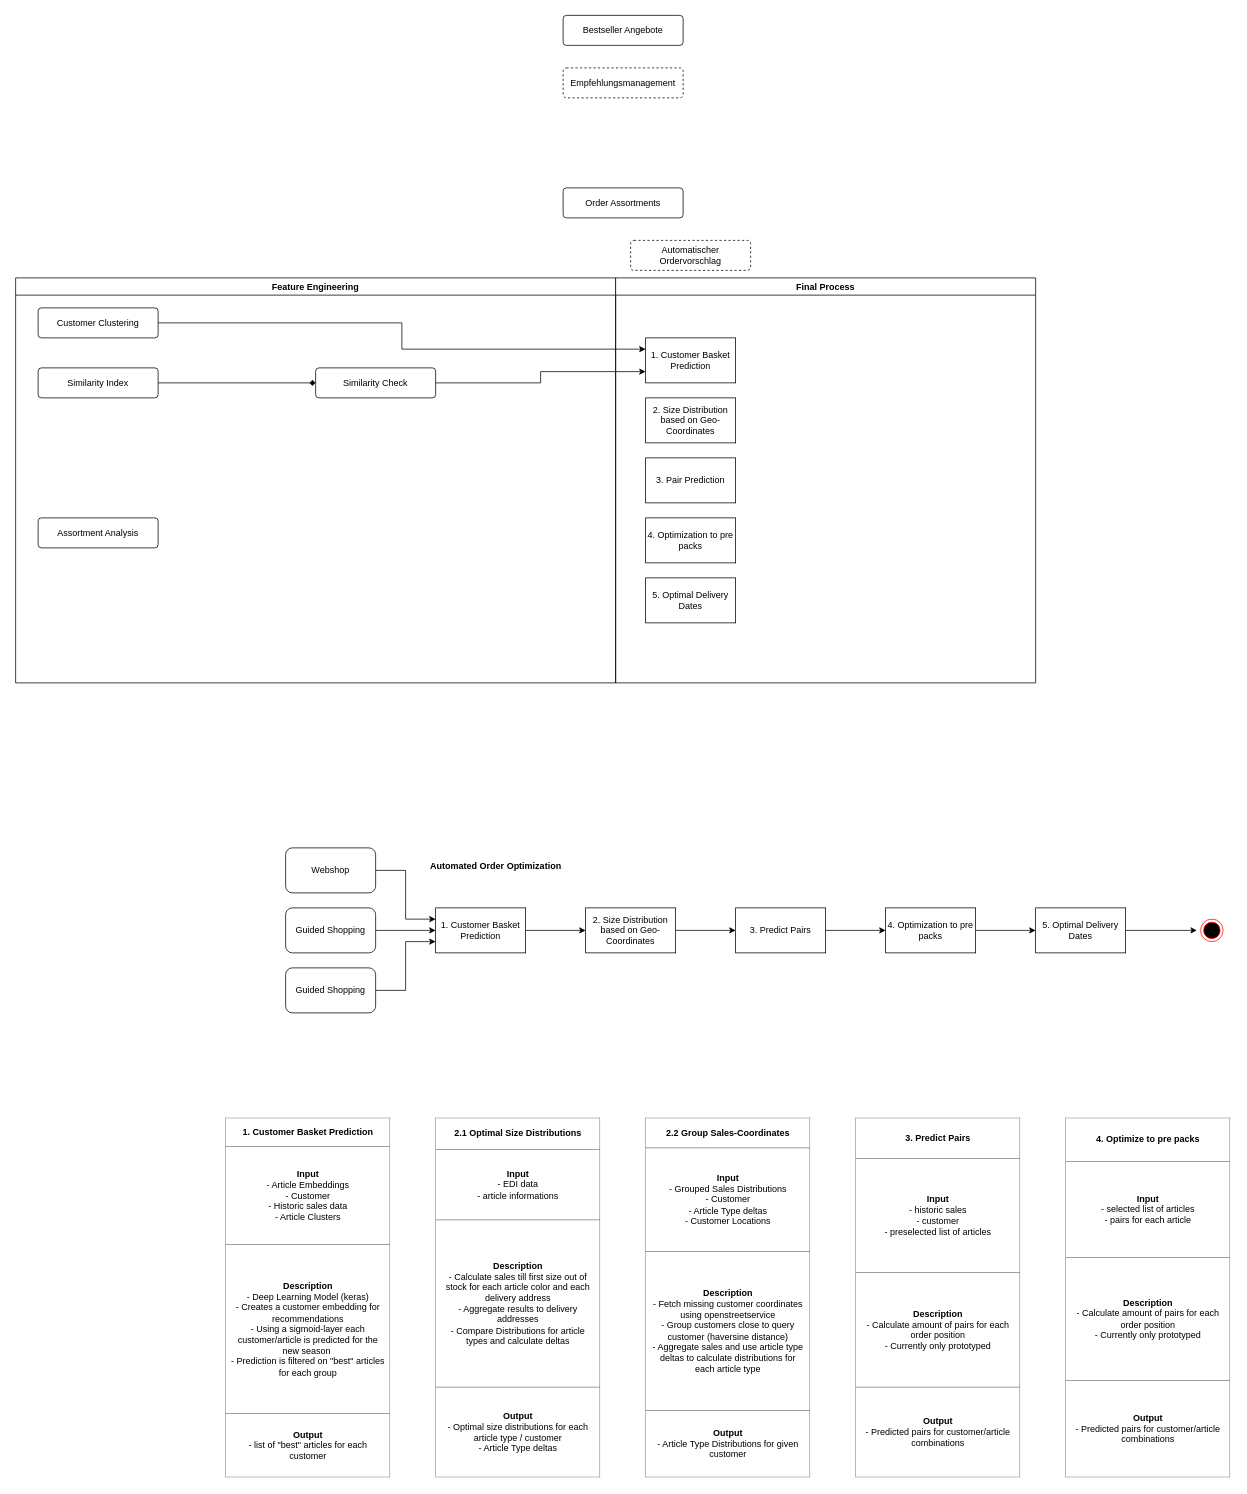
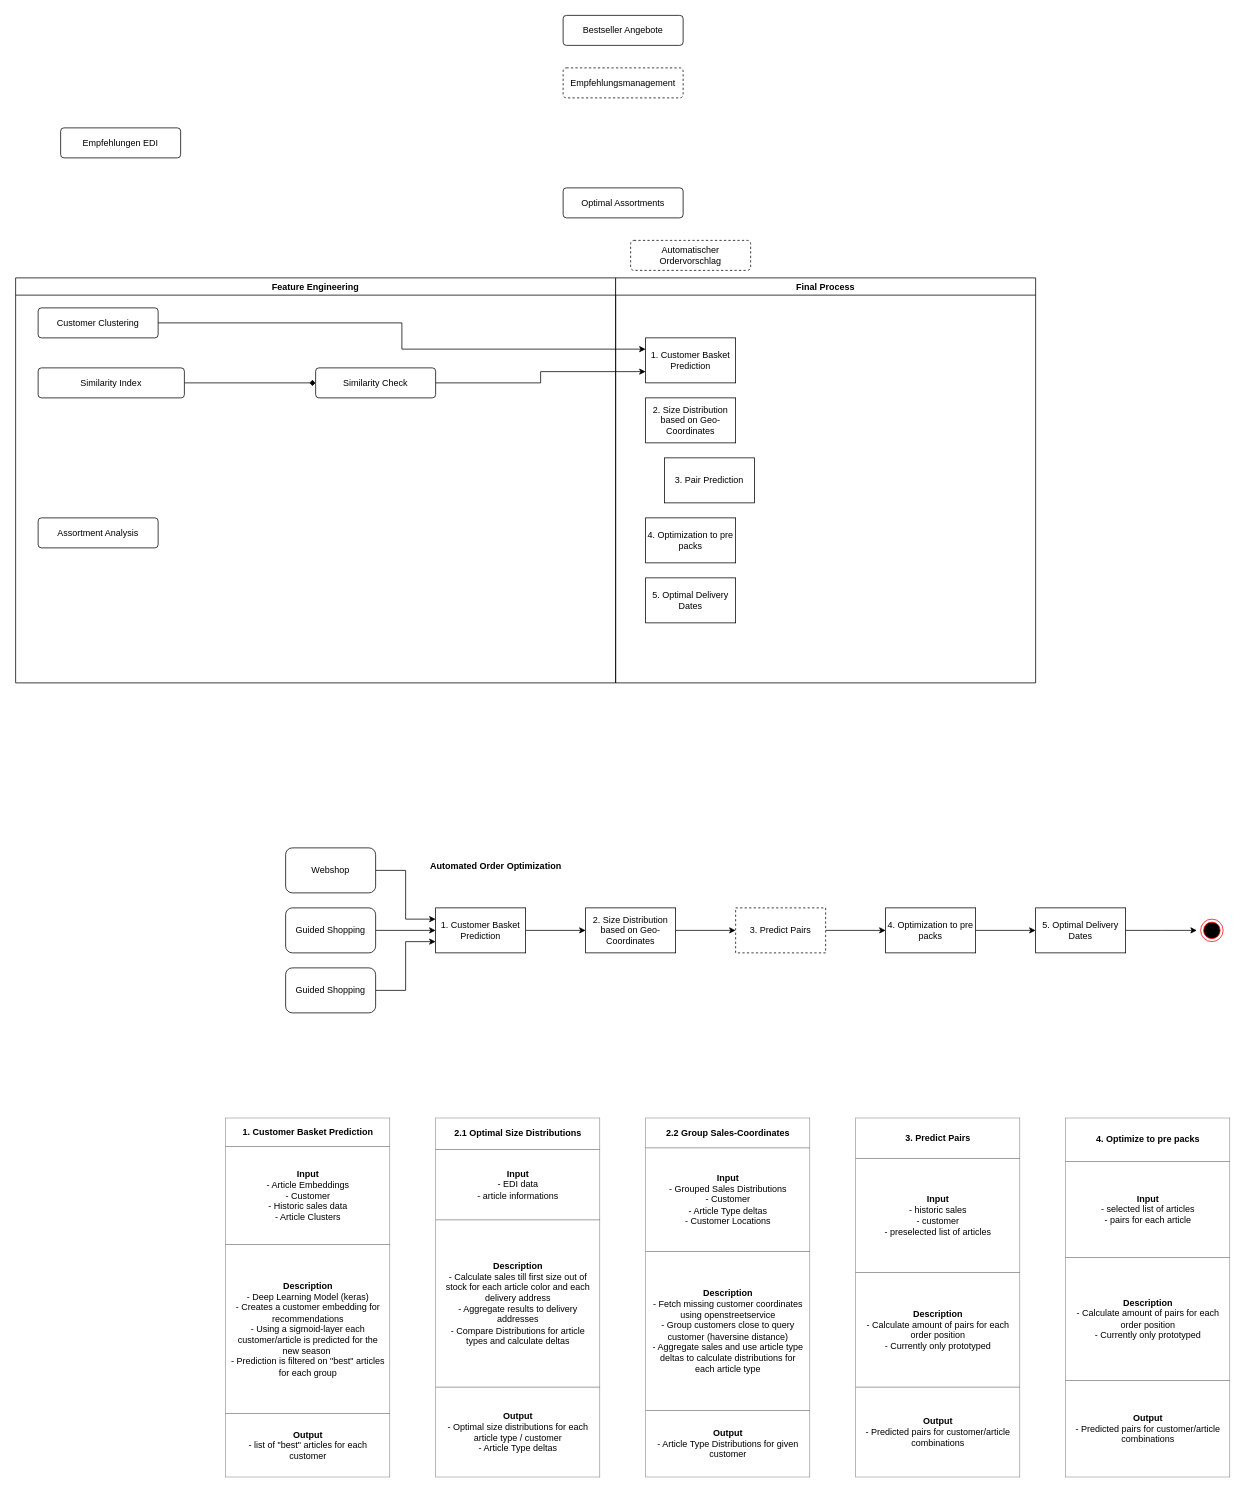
node "Empfehlungen EDI": added
node "Order Assortments": label "Order Assortments" -> "Optimal Assortments"
node "Similarity Index": size 120x30 -> 146x30
node "3. Pair Prediction": moved (690, 480) -> (709, 480)
node "3. Predict Pairs": style solid -> dashed
